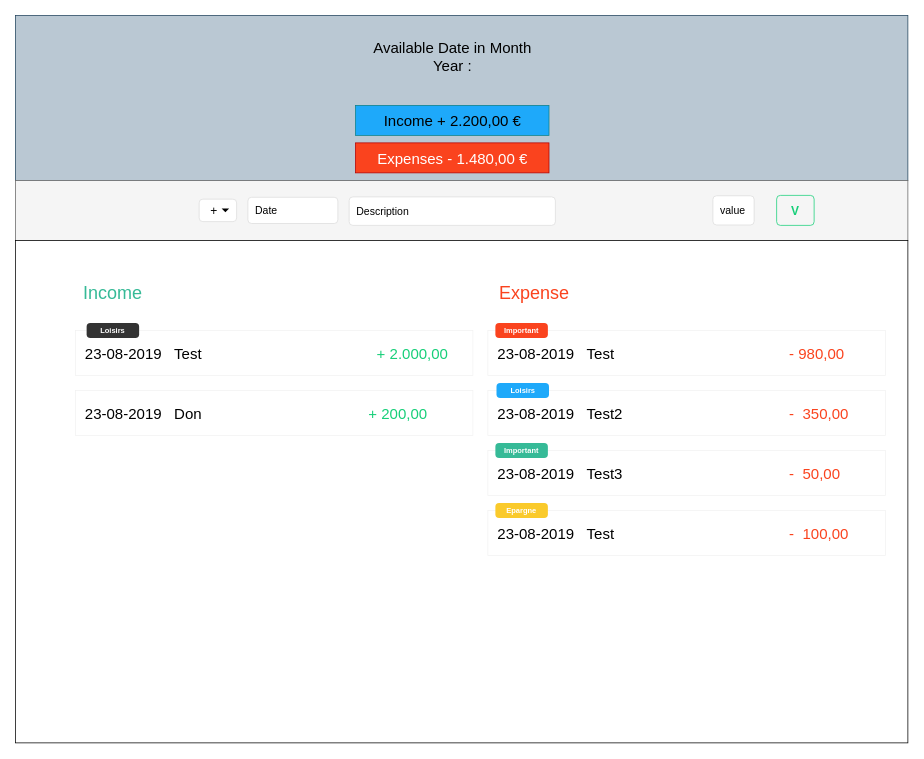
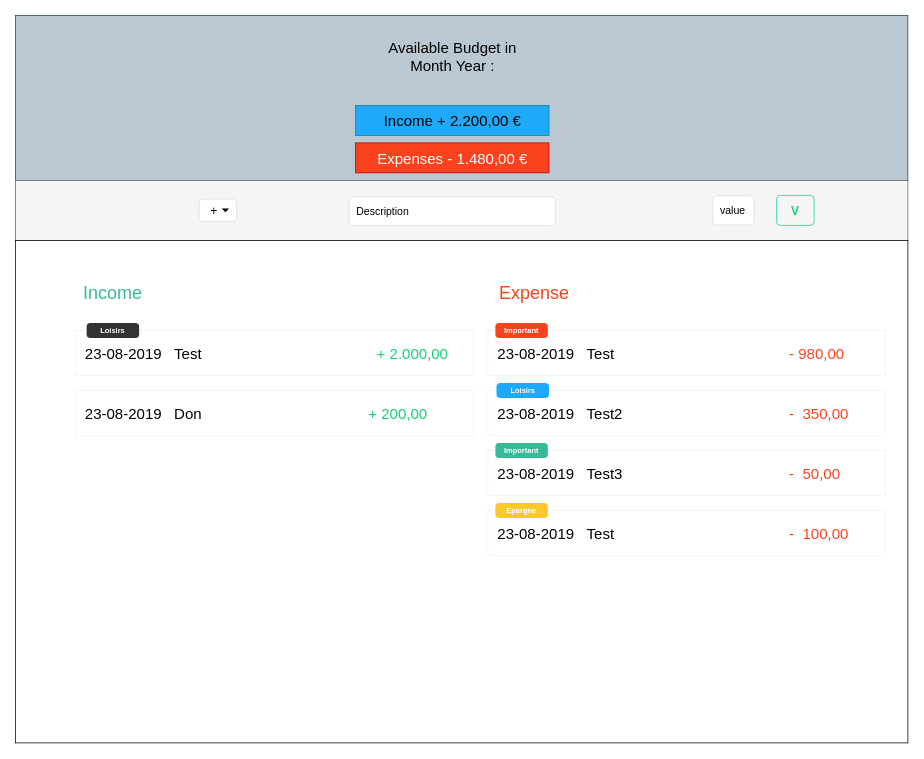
node "Available Date in Month Year :": label "Available Date in Month Year :" -> "Available Budget in Month Year :"
node "Date": removed
